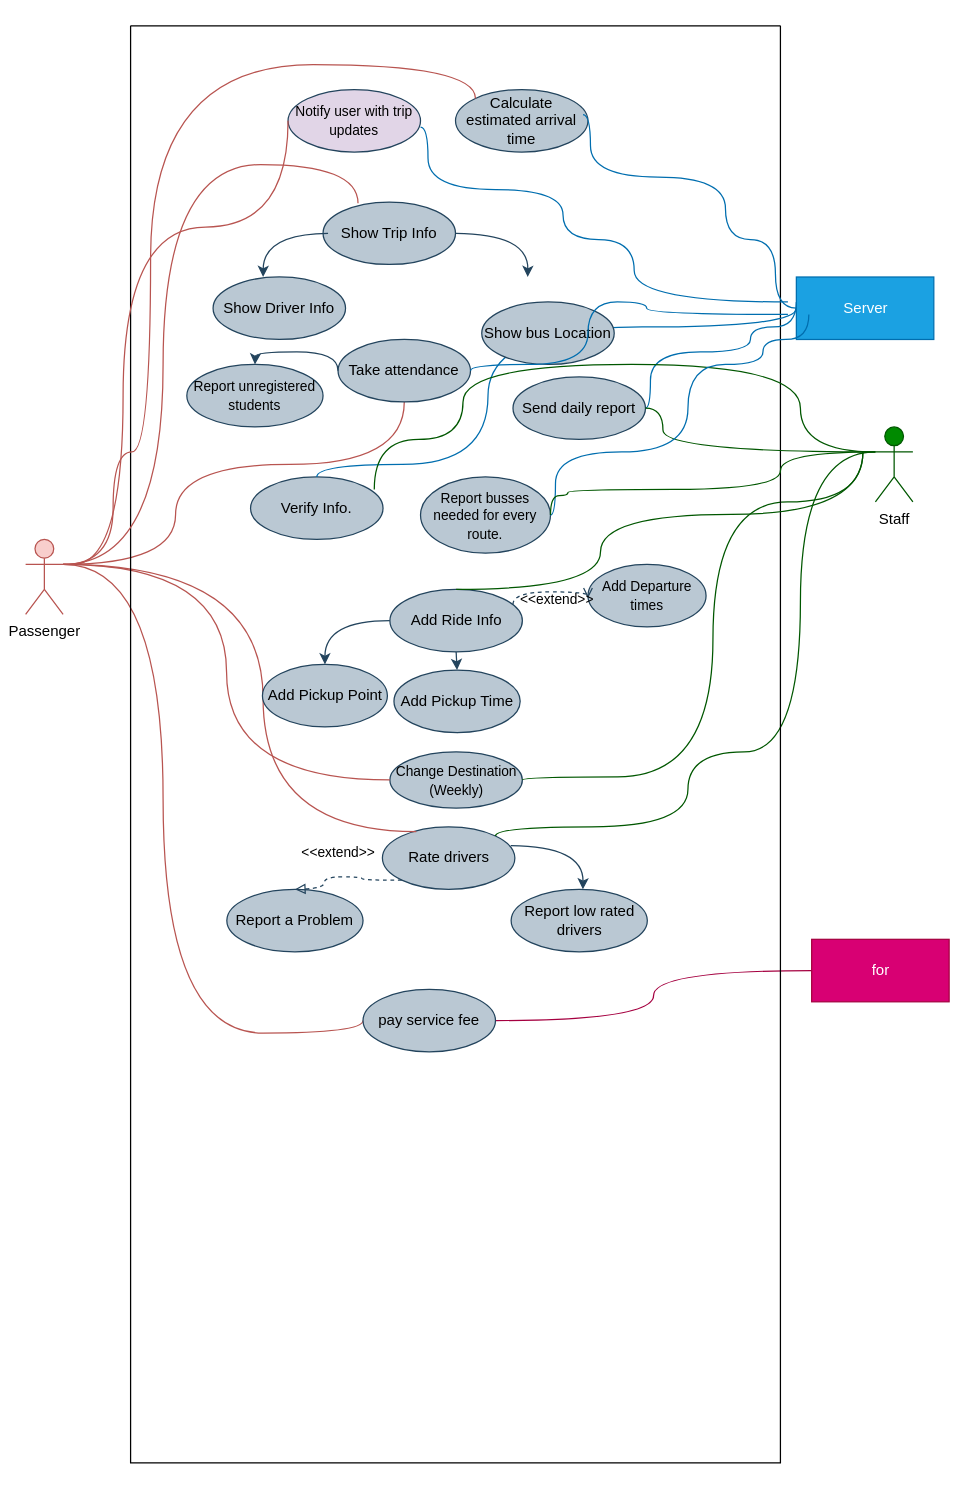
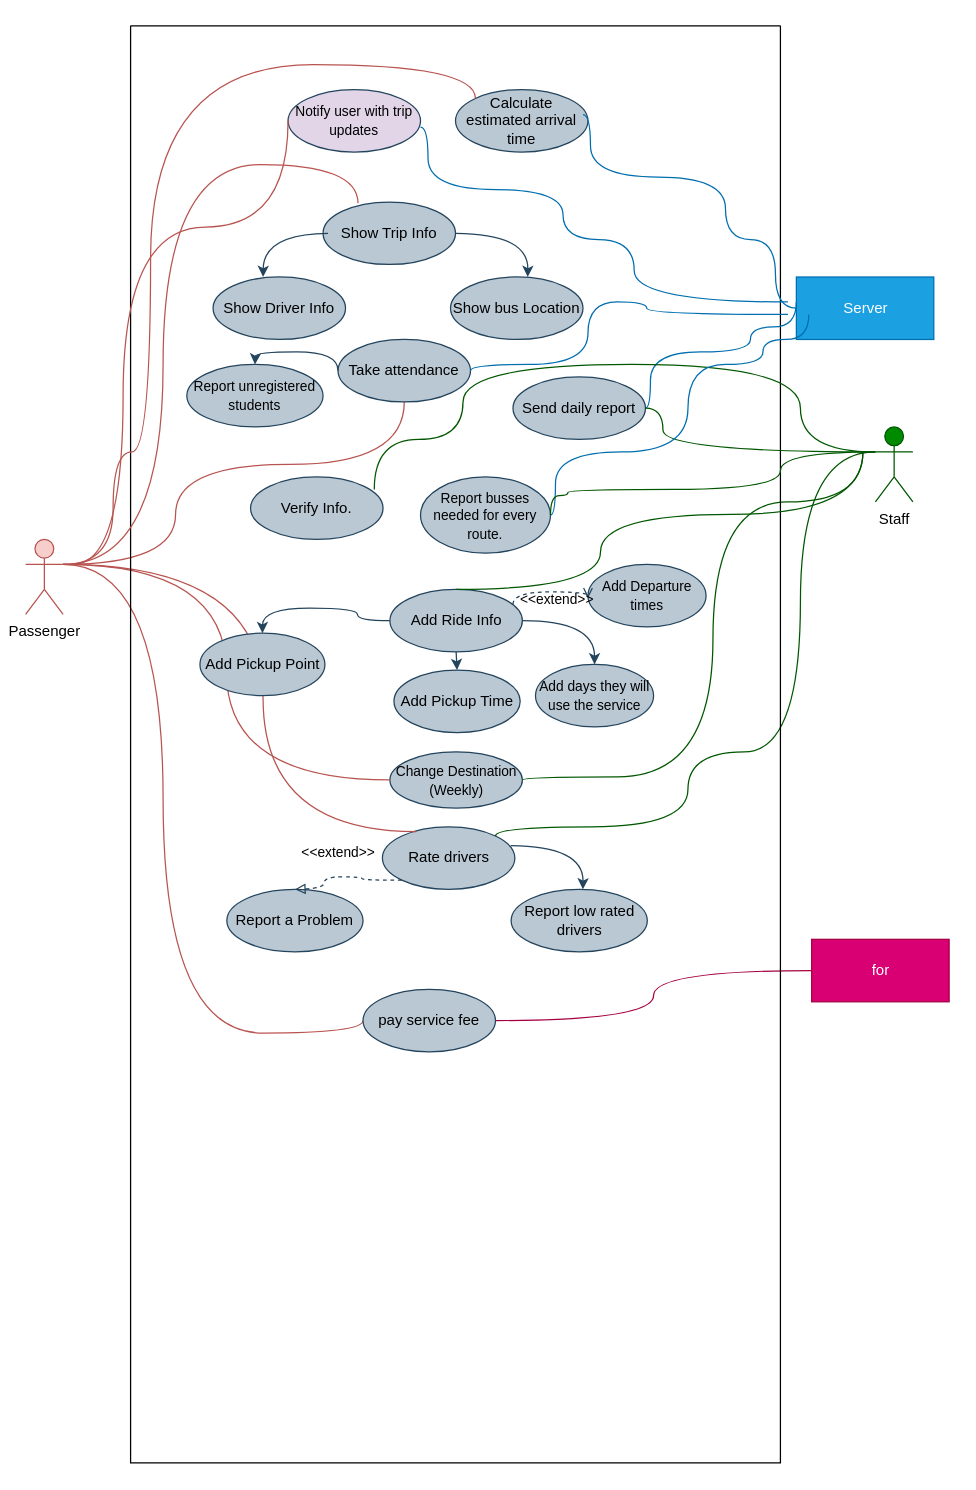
edge "Server" -- "Verify Info.": removed
node "Show bus Location": moved (548, 333) -> (517, 308)
edge "Add Ride Info" -> "Add days they will use the service": added
node "Add Pickup Point": moved (325, 696) -> (263, 664)
node "Add days they will use the service": added
